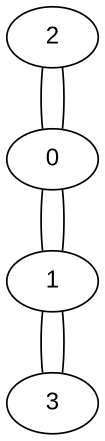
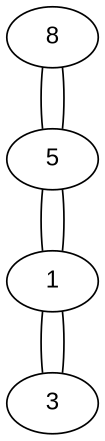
node "2": label "2" -> "8"
node "0": label "0" -> "5"
